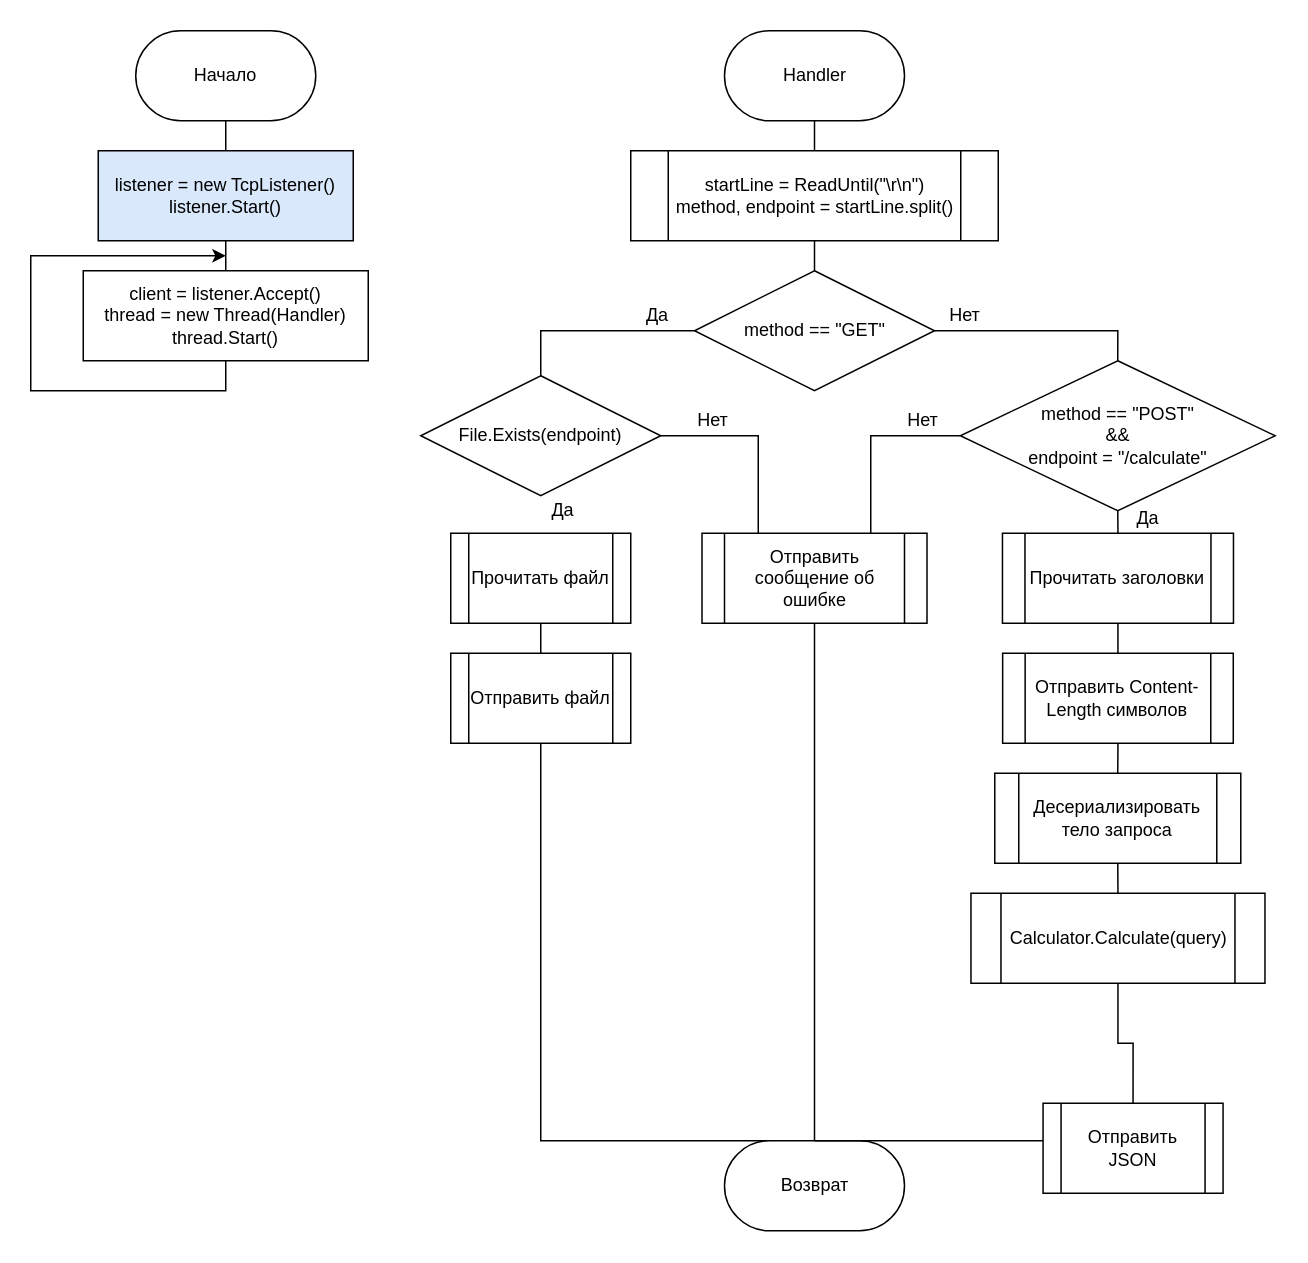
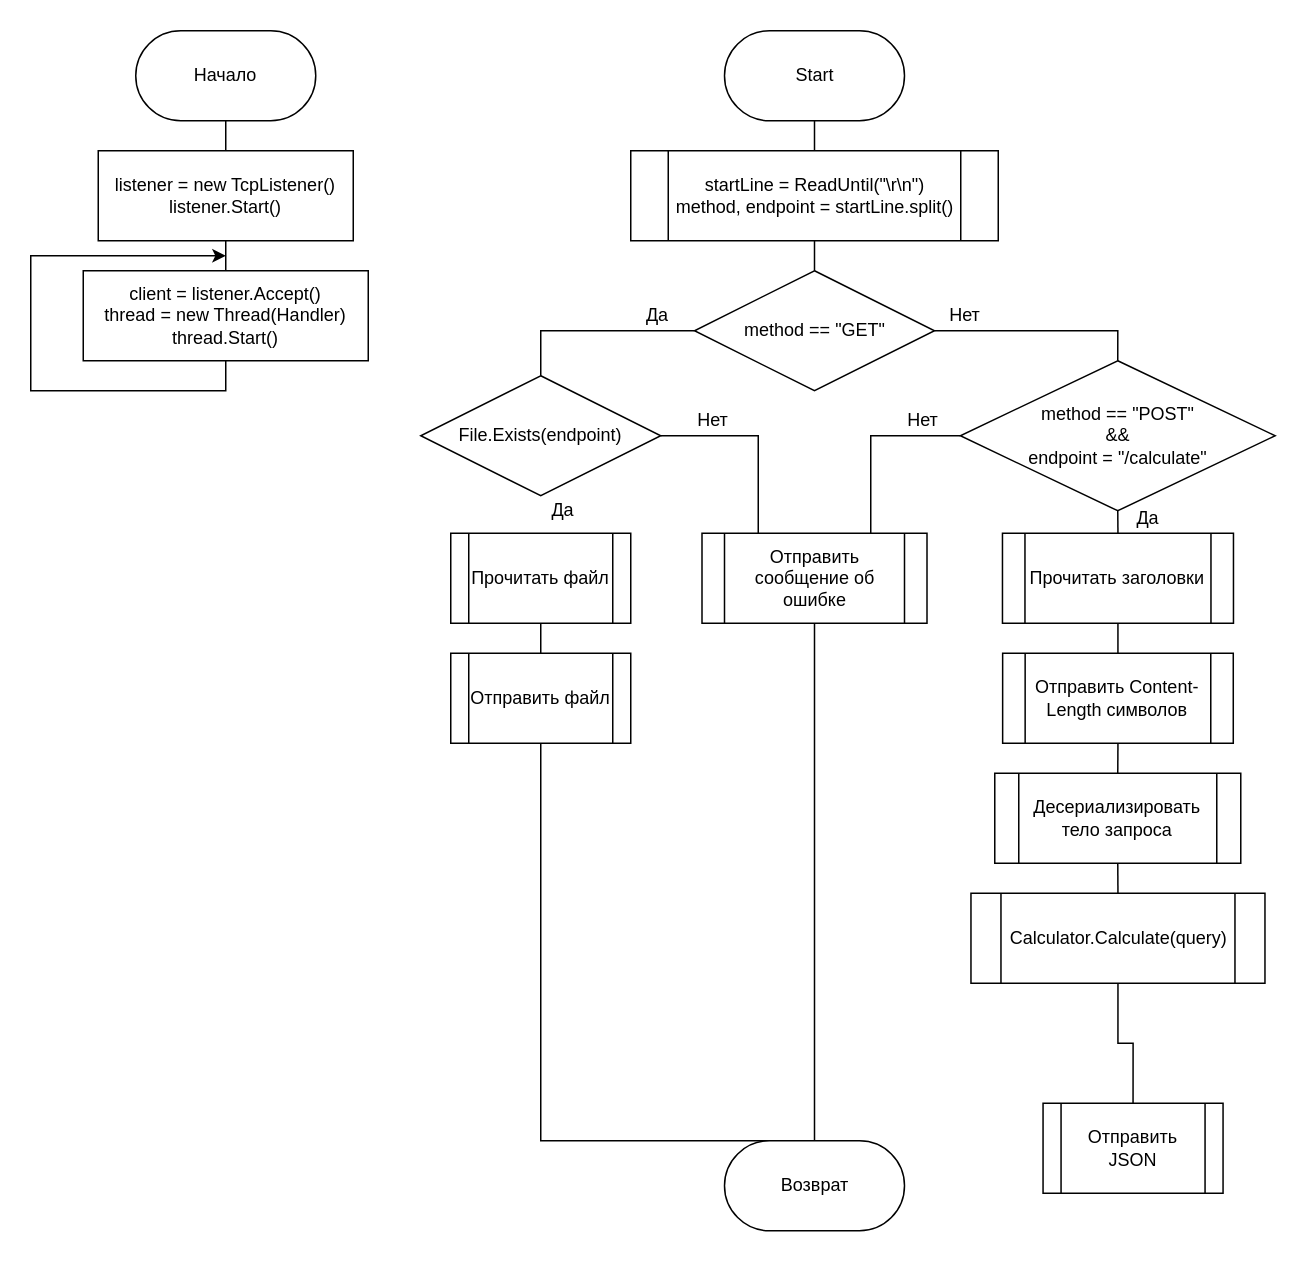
node "Handler": label "Handler" -> "Start"
node "listener = new TcpListener() listener.Start()": fillcolor #dae8fc -> #ffffff
edge "Отправить JSON" -- "Возврат": removed
